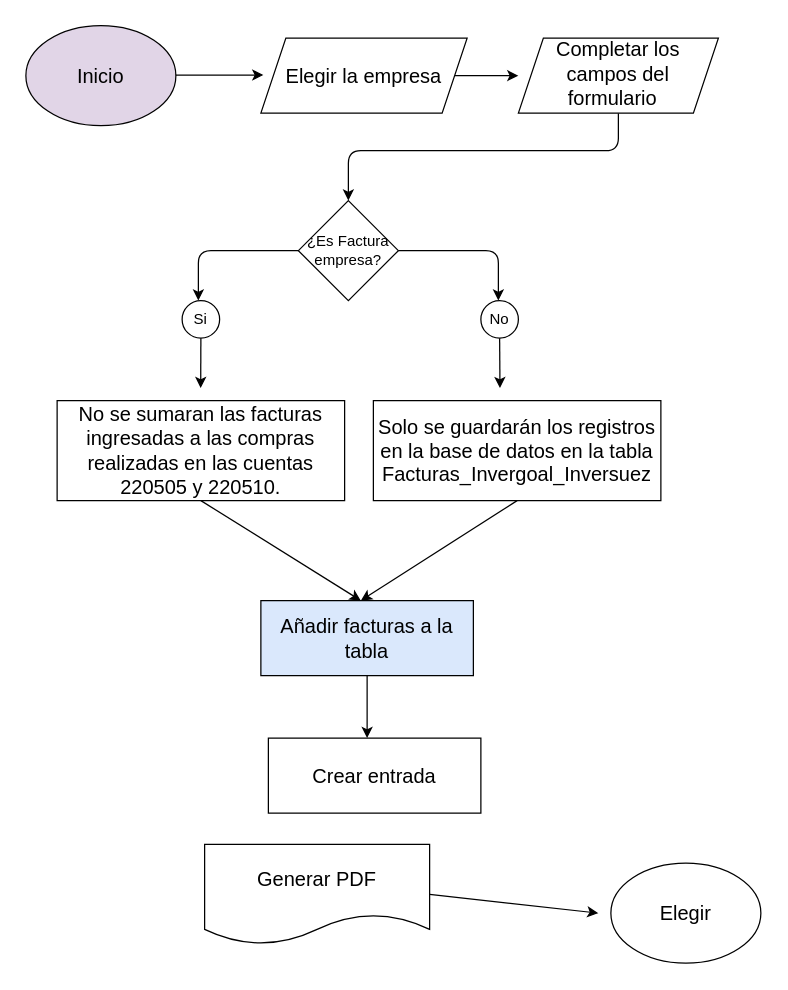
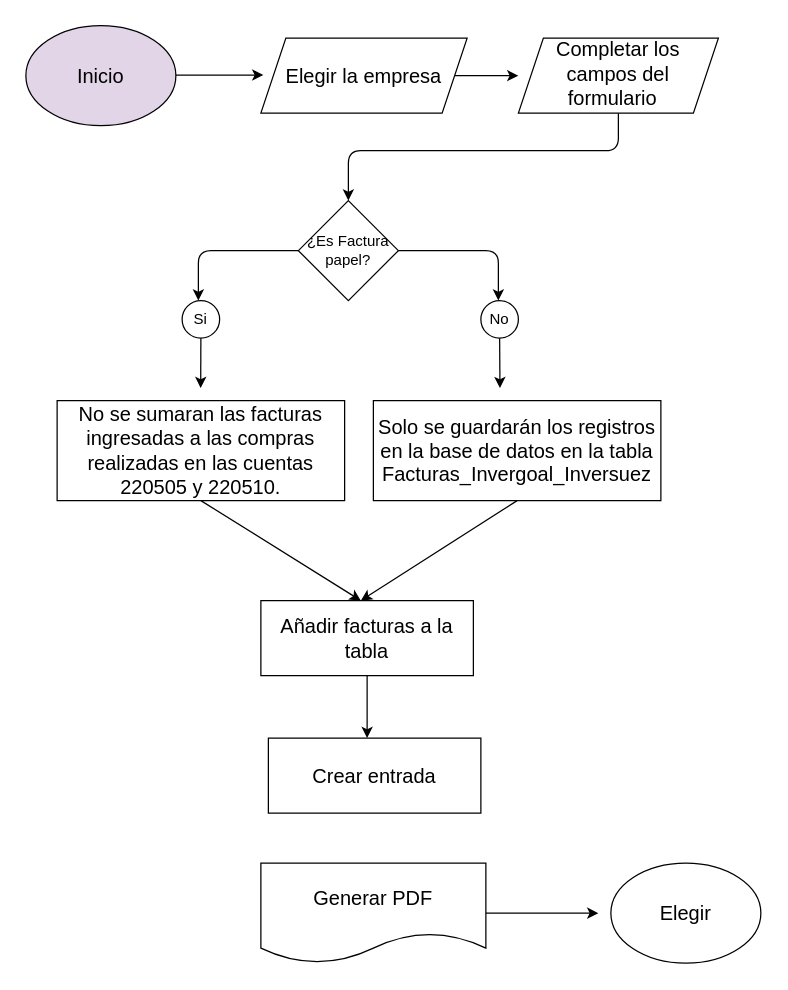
node "¿Es Factura empresa?": label "¿Es Factura empresa?" -> "¿Es Factura papel?"
node "Añadir facturas a la tabla": fillcolor #dae8fc -> #ffffff
node "Generar PDF": moved (317, 894) -> (373, 913)
